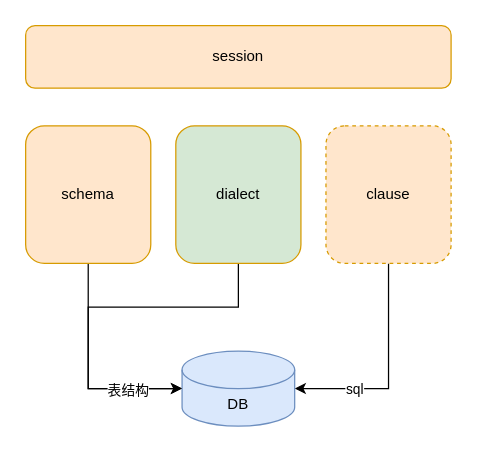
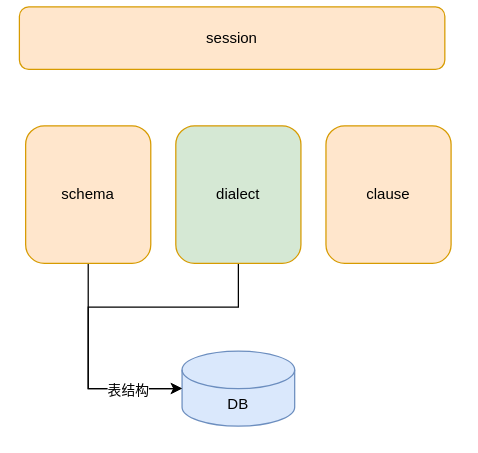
node "session": moved (238, 57) -> (232, 38)
node "clause": style dashed -> solid
edge "clause" -> "DB": removed, label "sql"
